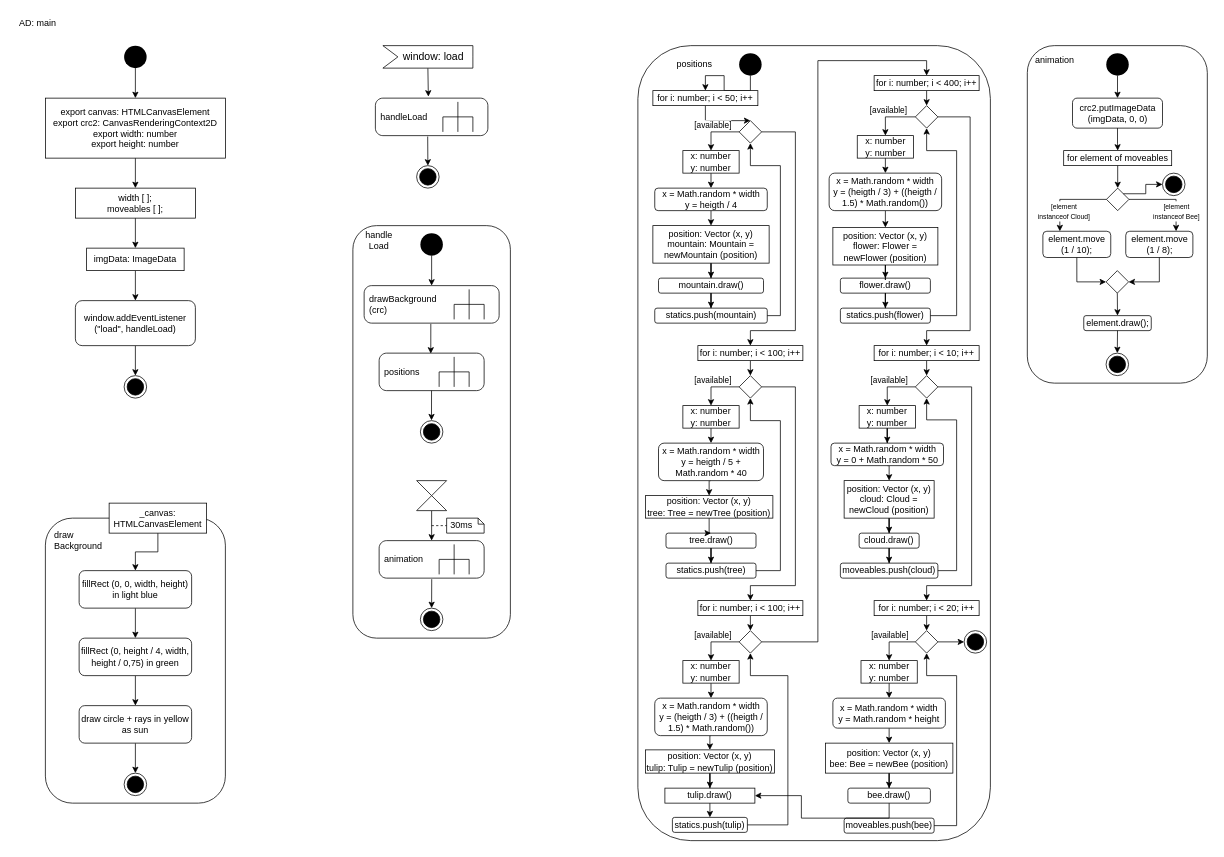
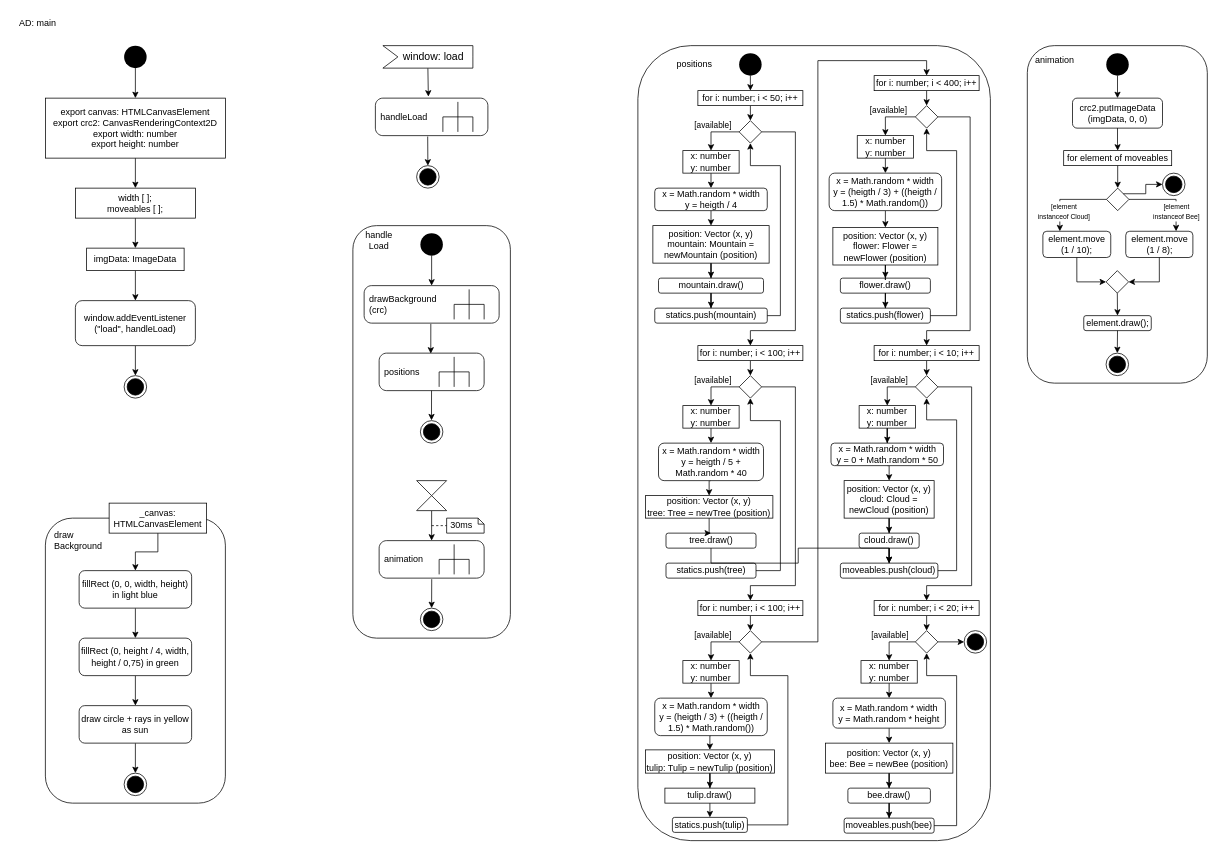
node "for i: number; i < 50; i++": moved (705, 98) -> (750, 98)
edge "tree.draw()" -> "statics.push(tree)": now "tree.draw()" -> "moveables.push(cloud)"
edge "bee.draw()" -> "tulip.draw()": now "bee.draw()" -> "moveables.push(bee)"
